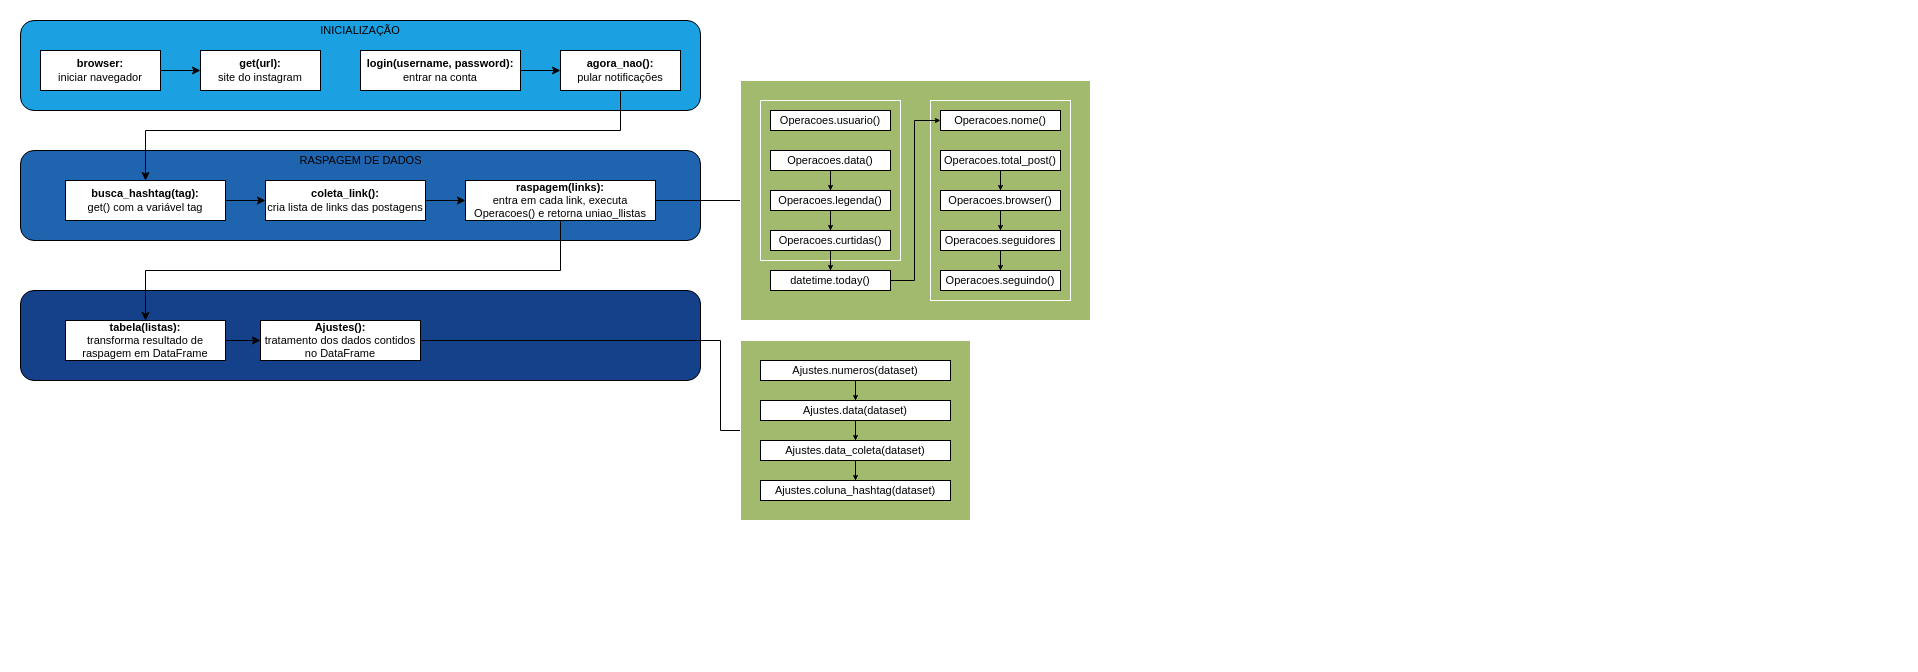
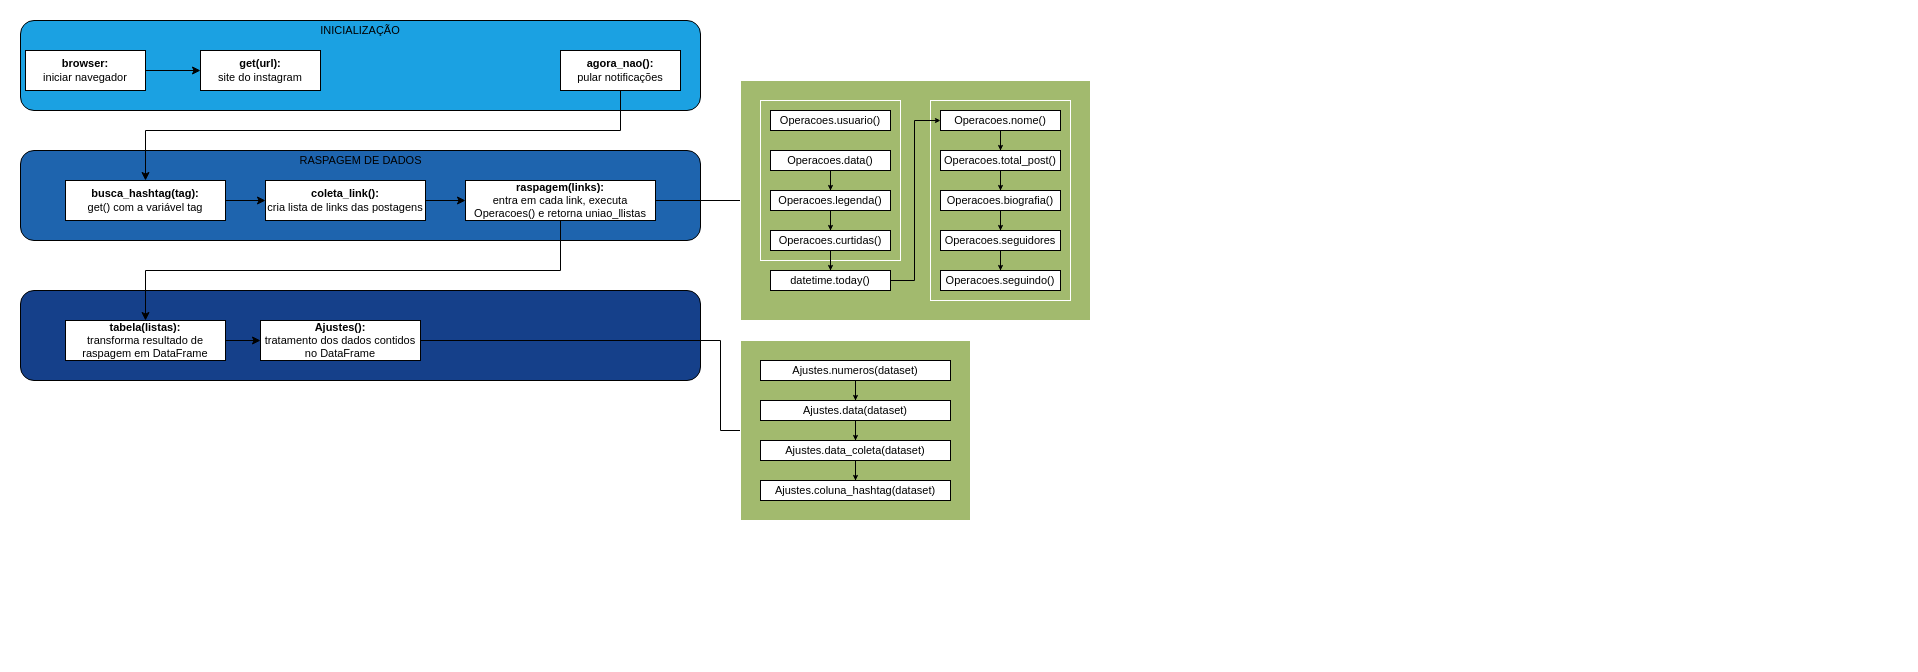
node "browser:iniciar navegador": moved (101, 71) -> (86, 71)
node "login(username, password):entrar na conta": removed
edge "login(username, password):entrar na conta" -> "agora_nao(): pular notificações": removed
edge "Operacoes.nome()" -> "Operacoes.total_post()": added
node "Operacoes.browser()": label "Operacoes.browser()" -> "Operacoes.biografia()"
